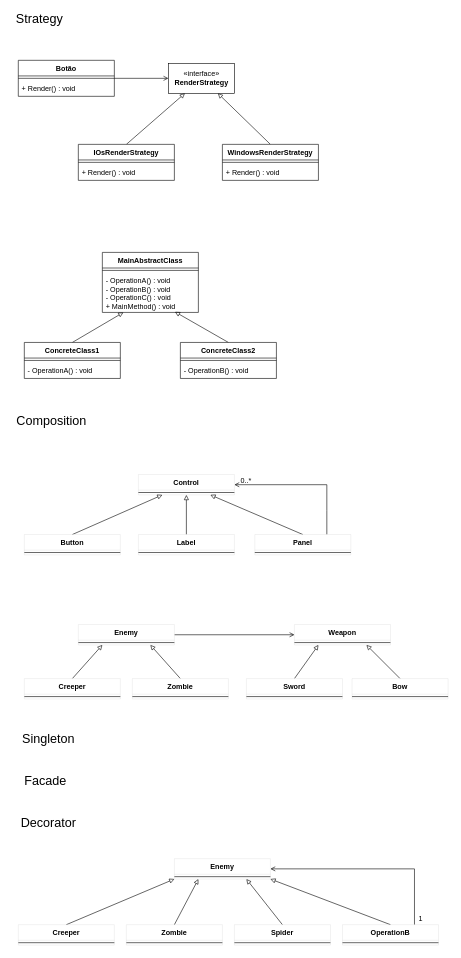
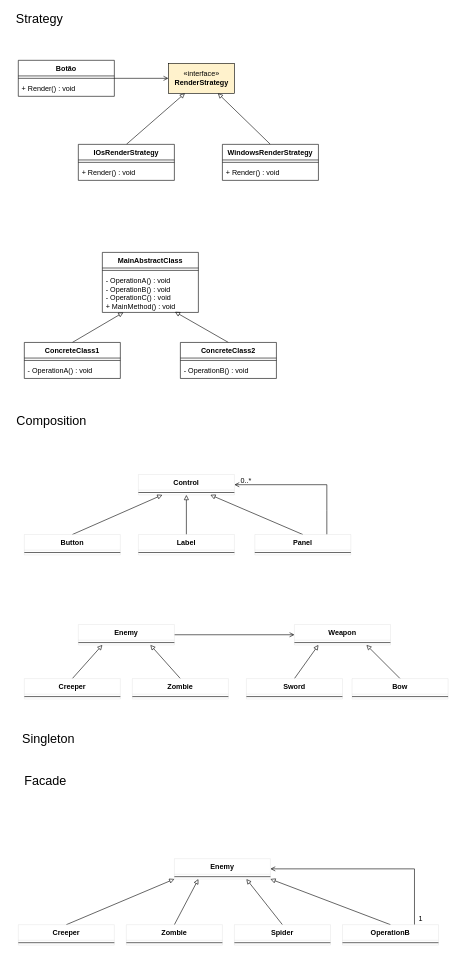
node "«interface» RenderStrategy": fillcolor #ffffff -> #fff2cc
node "Decorator": removed
